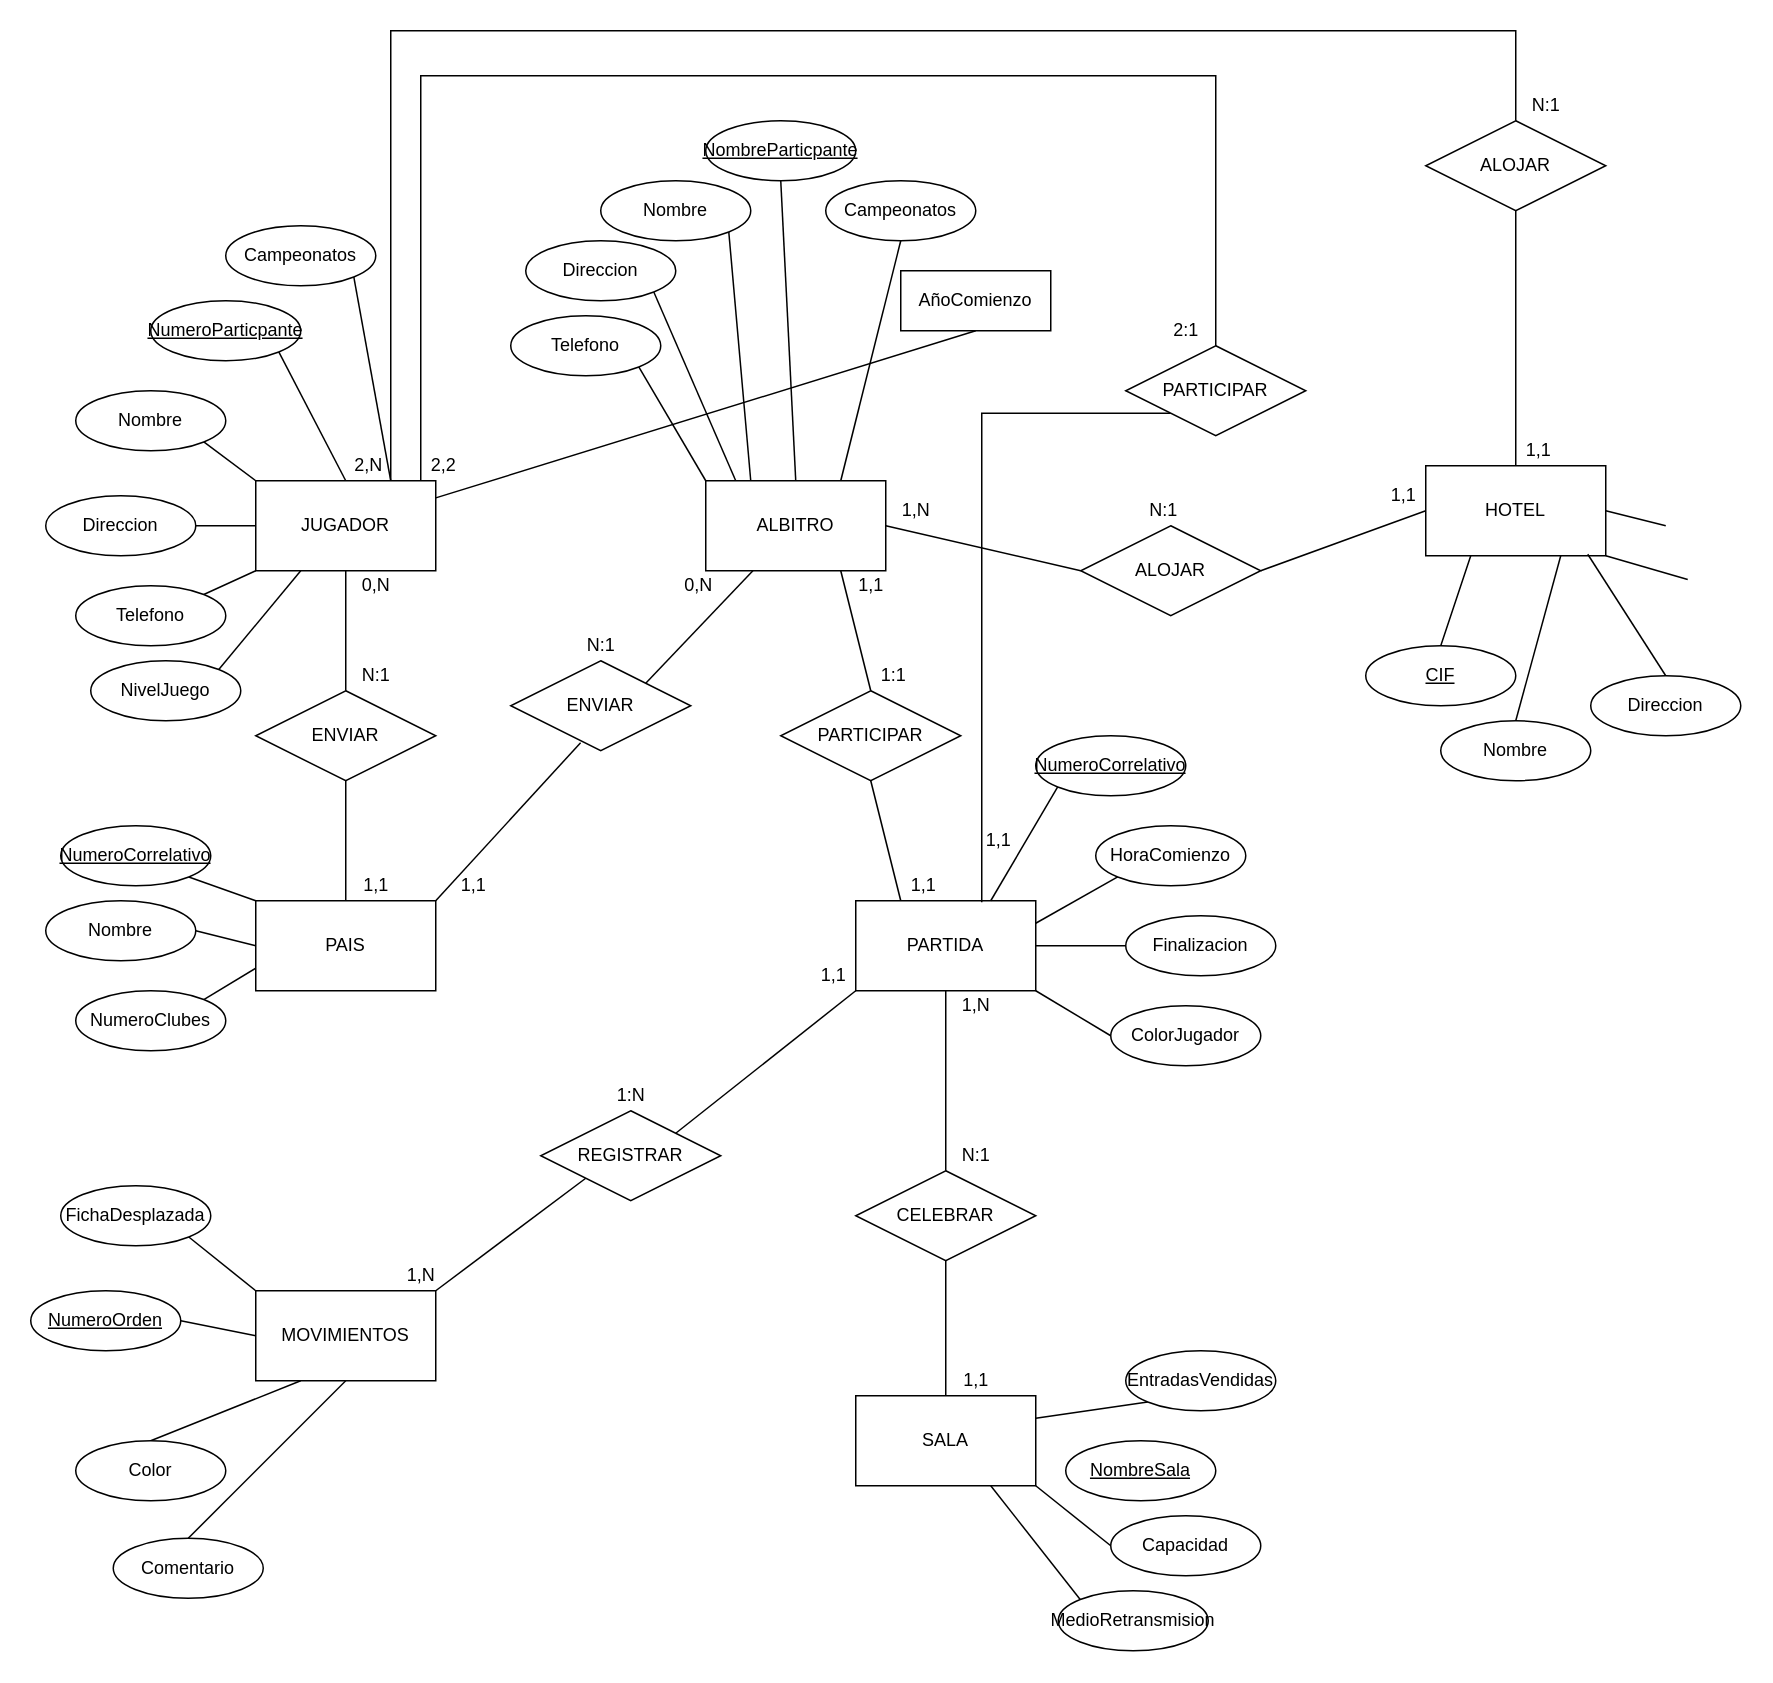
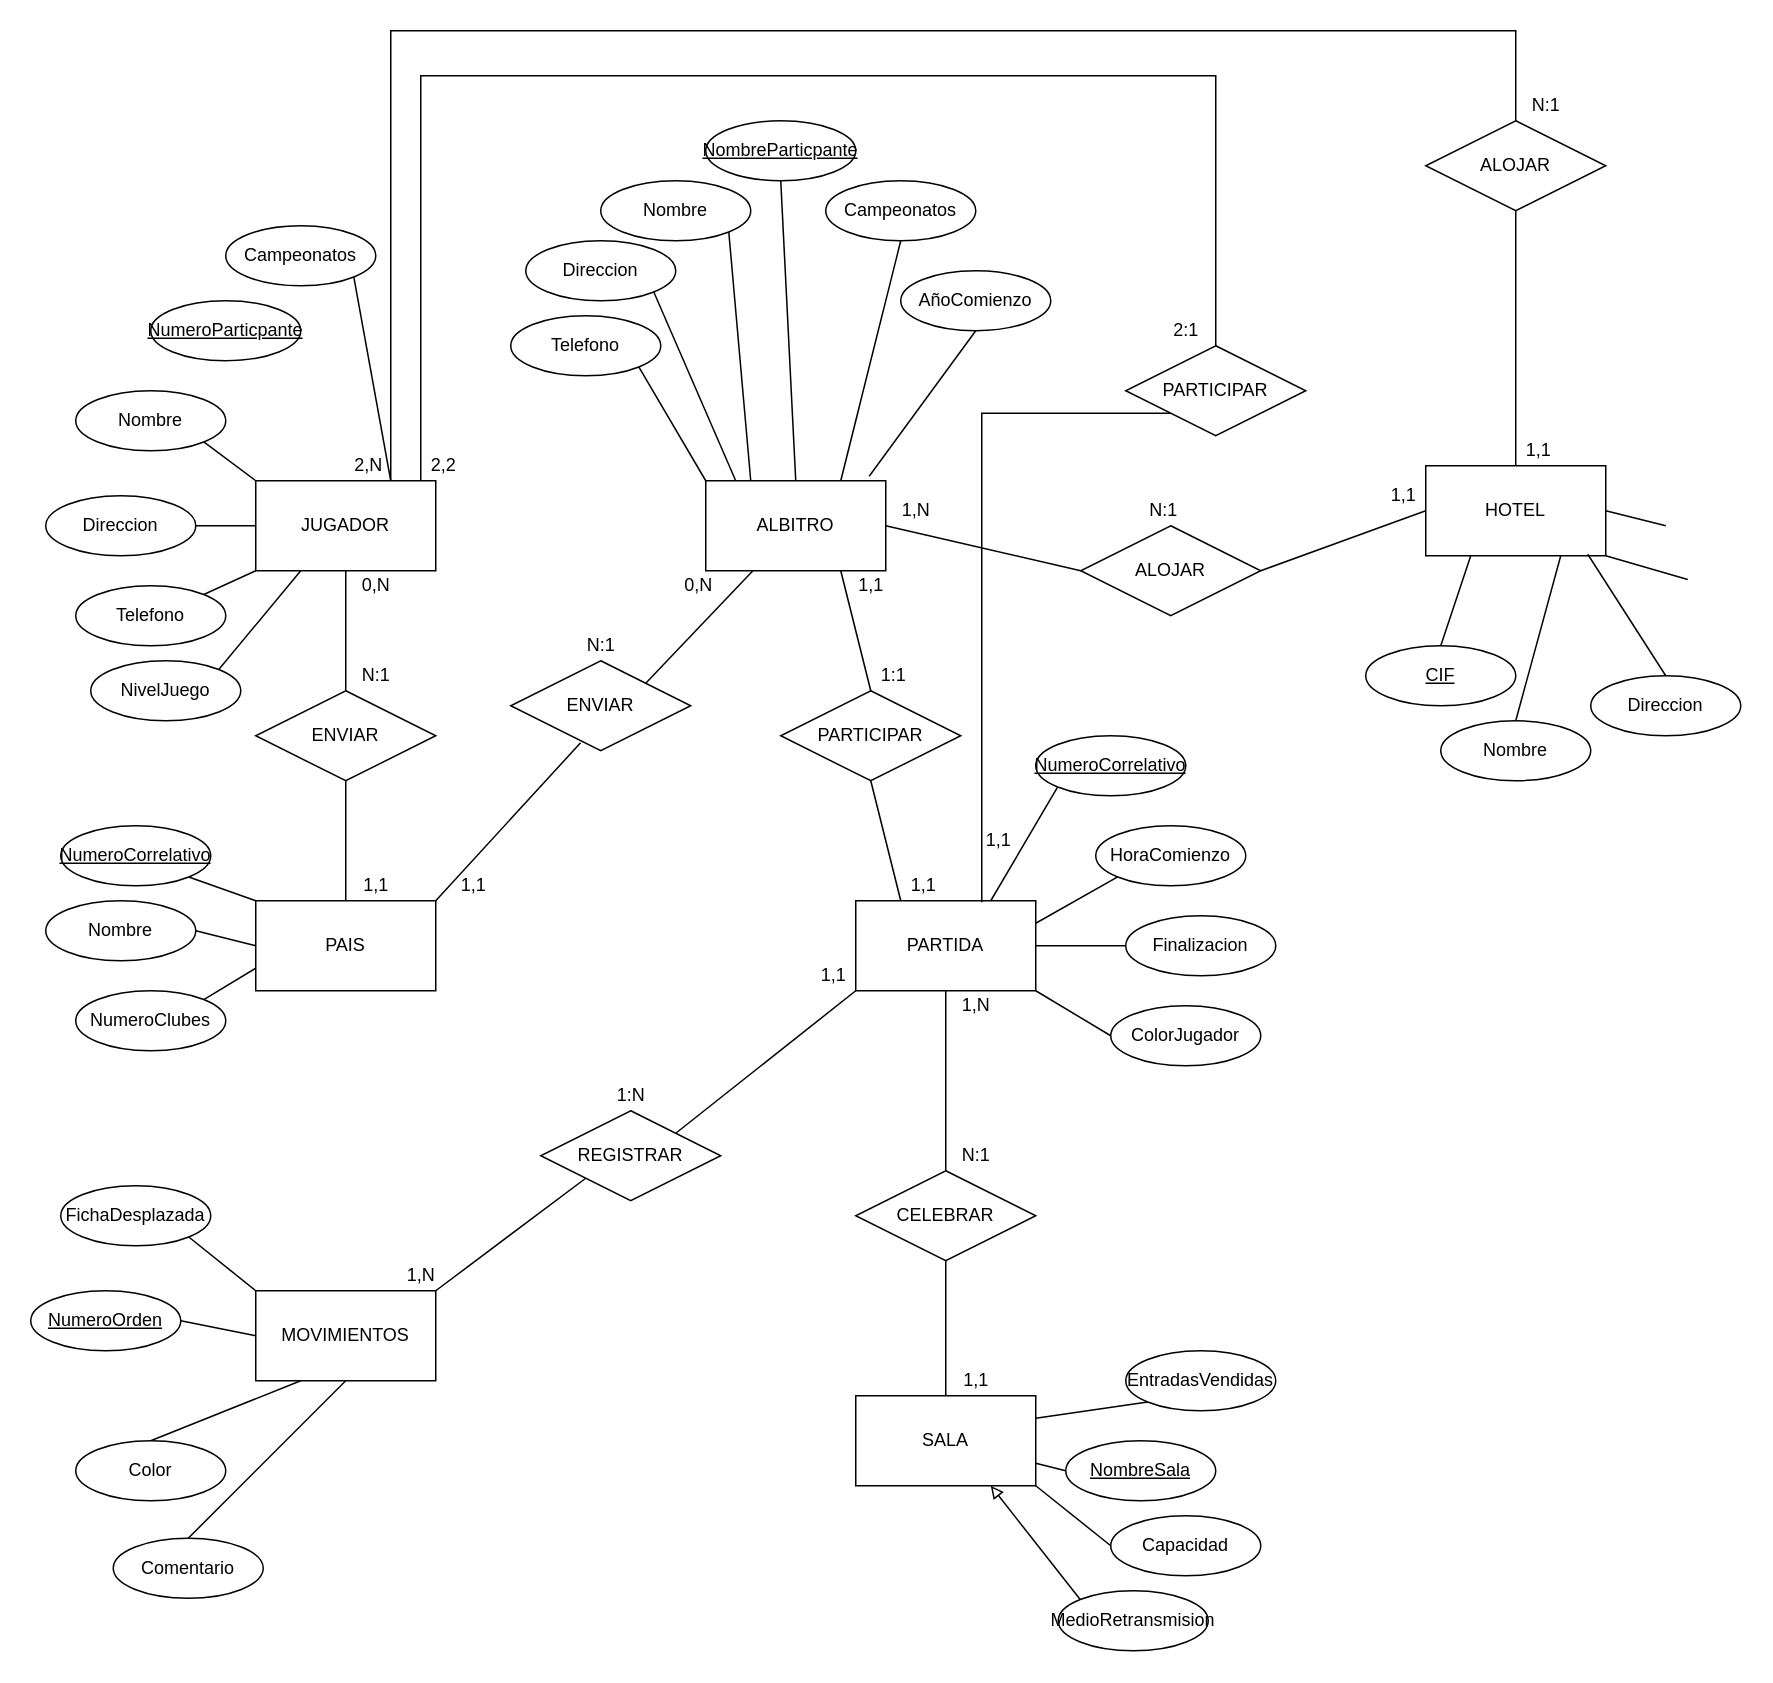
node "AñoComienzo": shape rectangle -> ellipse
edge "AñoComienzo" -- "JUGADOR": now "AñoComienzo" -- "ALBITRO"
edge "NumeroParticpante" -- "JUGADOR": removed
edge "SALA" -- "NombreSala": added
edge "SALA" -- "MedioRetransmision": arrowhead none -> block
